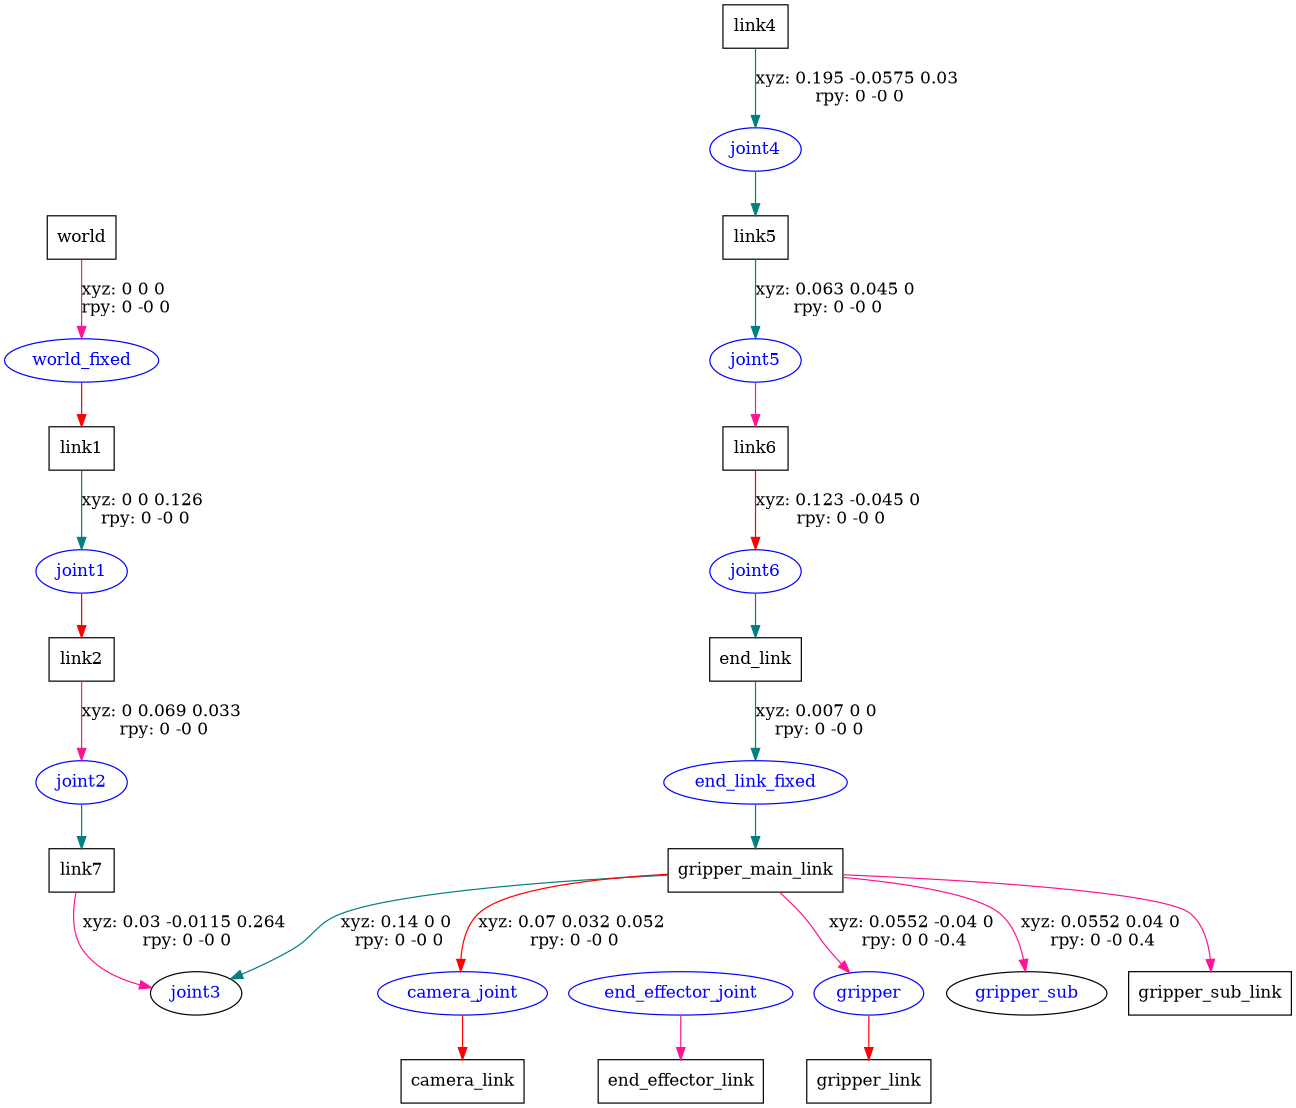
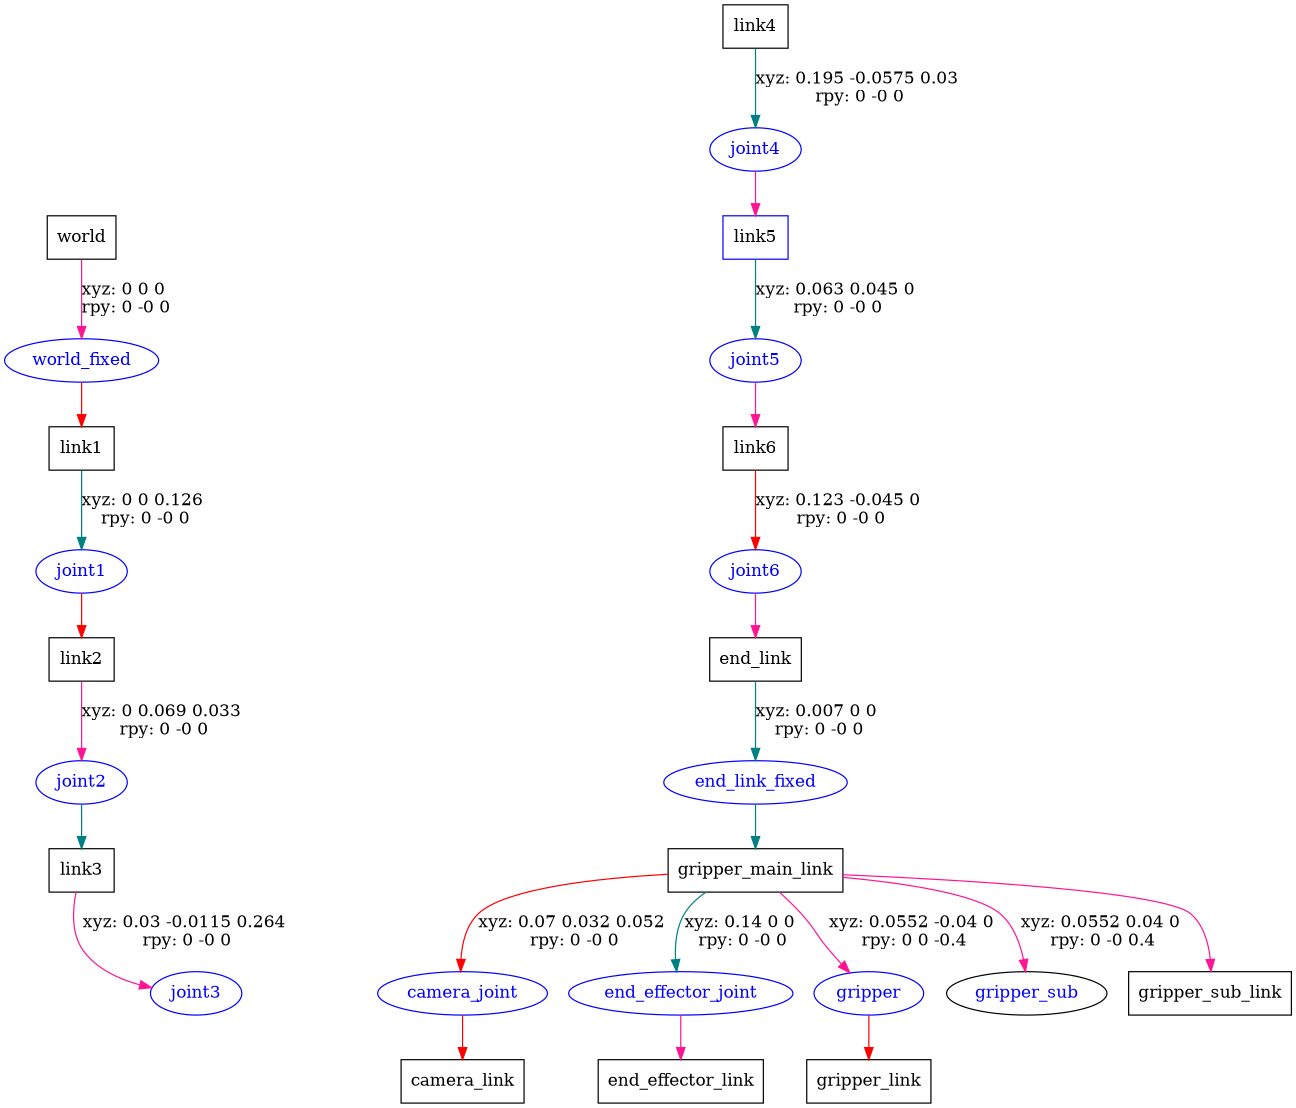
edge "joint4" -> "link5": color teal -> deeppink
node "link5": color black -> blue
edge "joint6" -> "end_link": color teal -> deeppink
node "link7": label "link7" -> "link3"
edge "gripper_main_link" -> "joint3": now "gripper_main_link" -> "end_effector_joint"
node "joint3": color black -> blue
